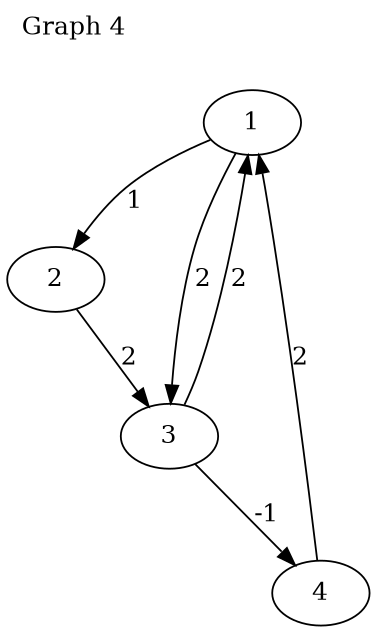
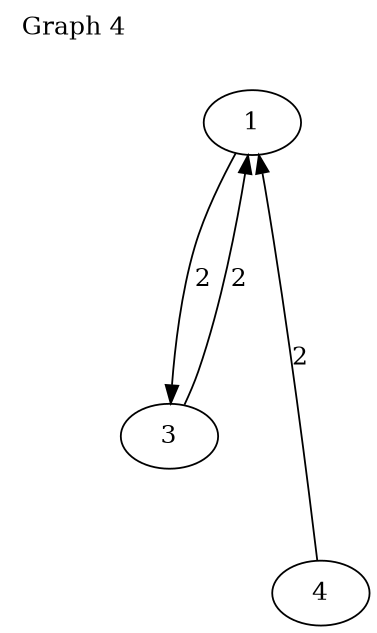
node "2": removed
edge "3" -> "4": removed, label "-1"
